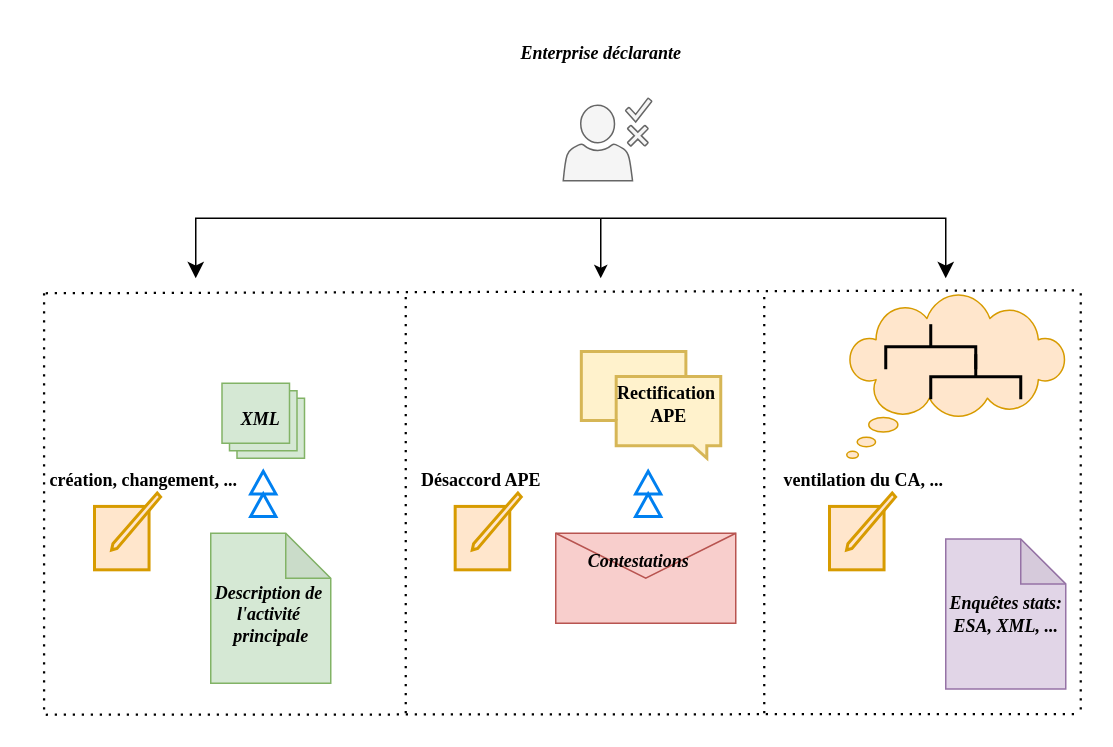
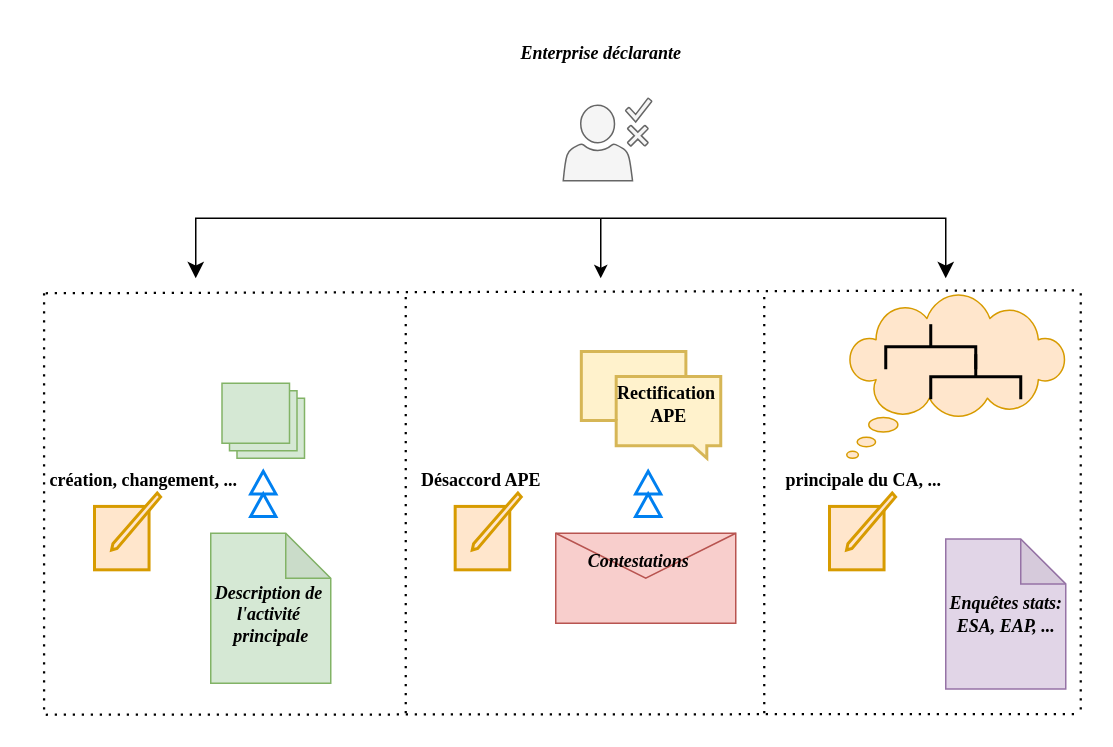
node "XML": removed
node "ventilation du CA, ...": label "ventilation du CA, ..." -> "principale du CA, ..."
node "Enquêtes stats: ESA, XML, ...": label "Enquêtes stats: ESA, XML, ..." -> "Enquêtes stats: ESA, EAP, ..."
